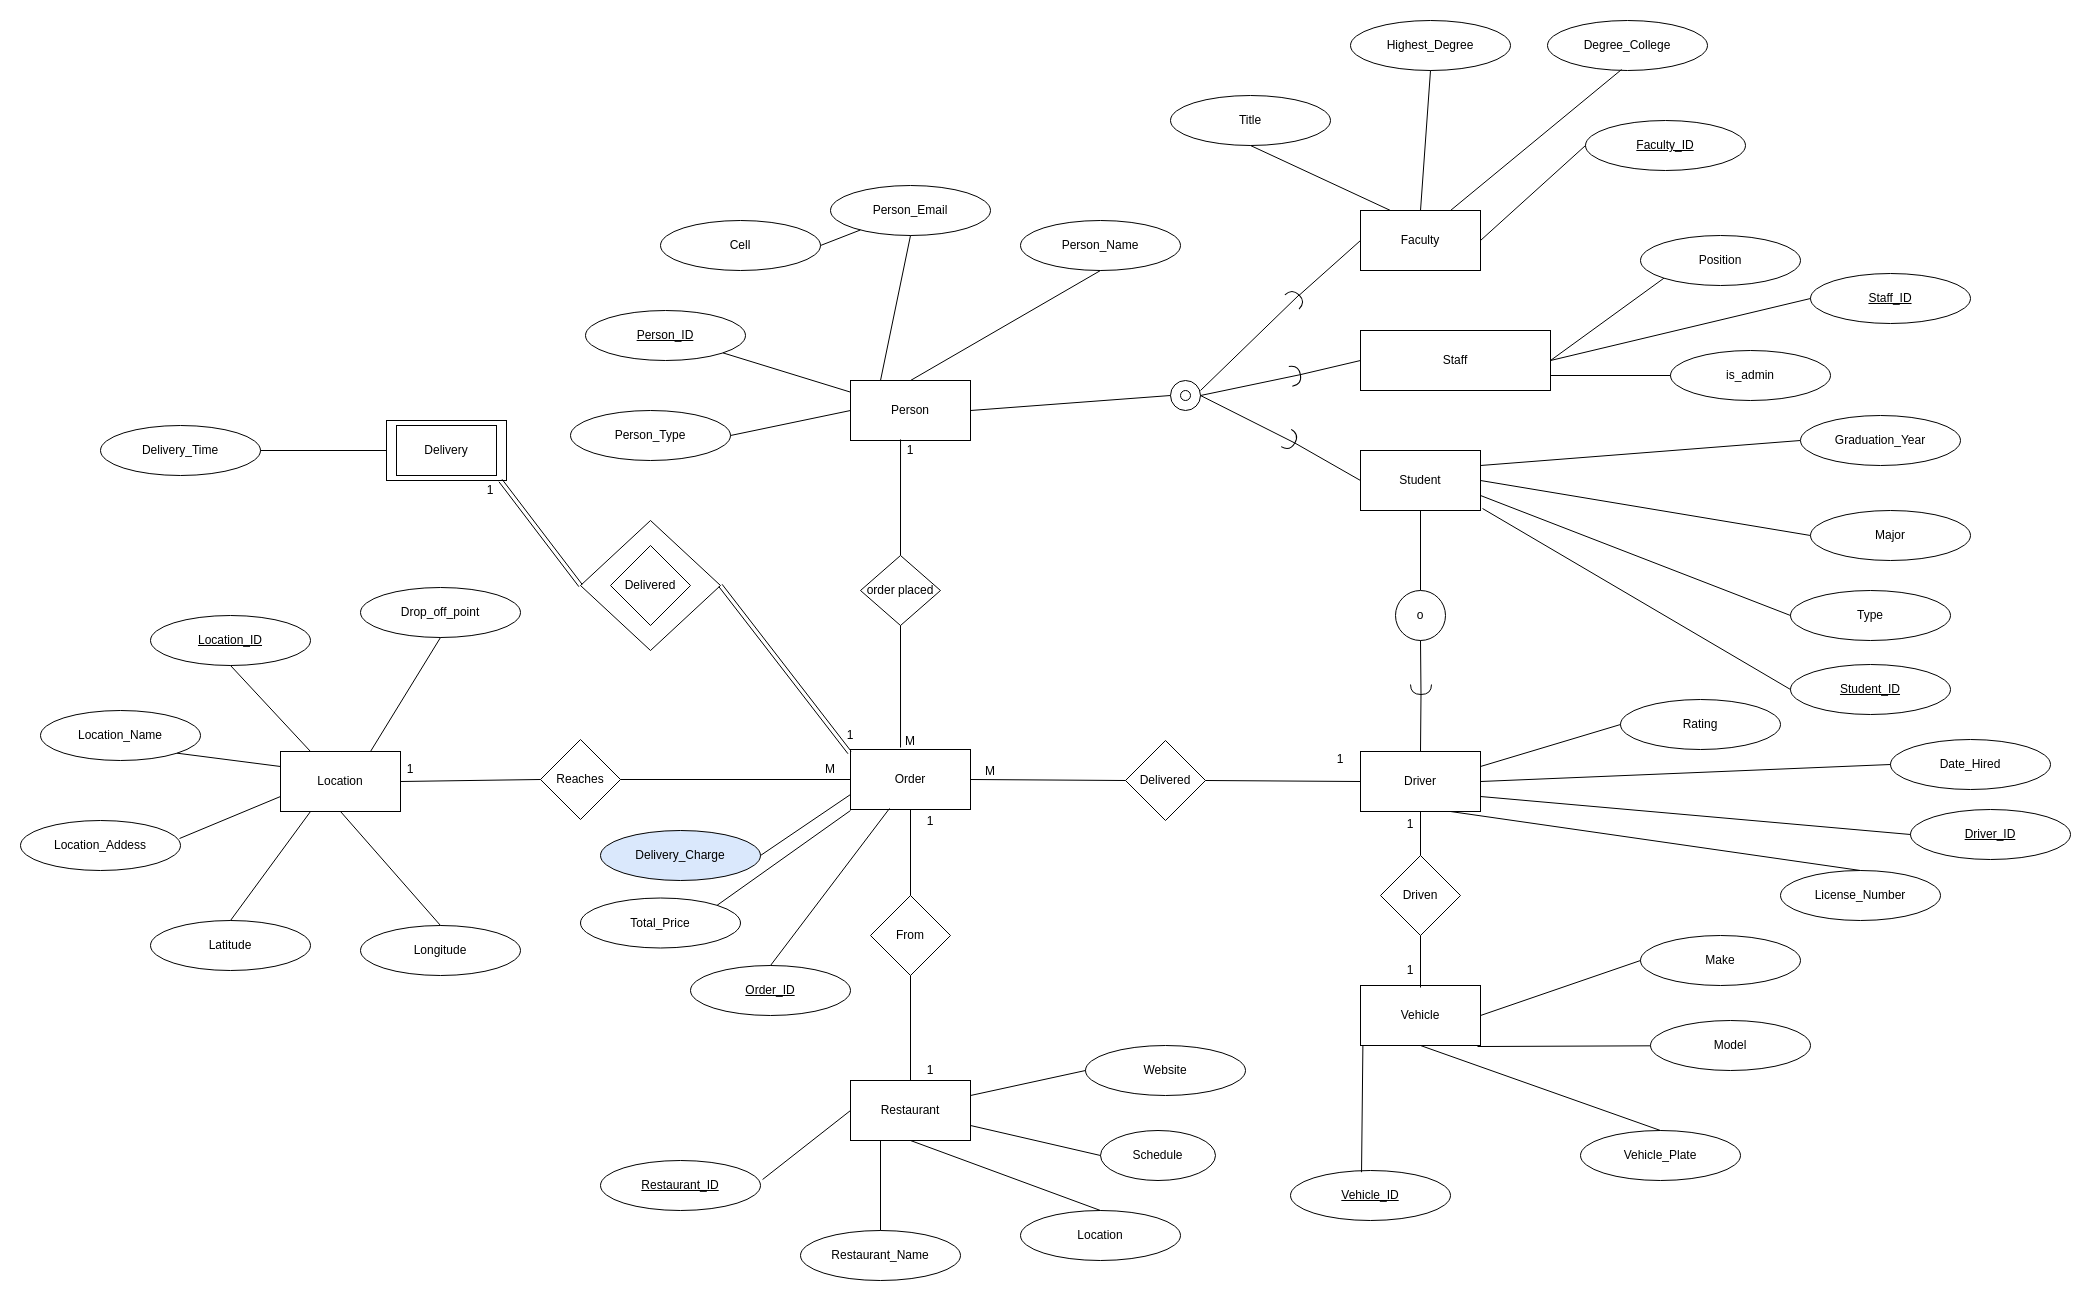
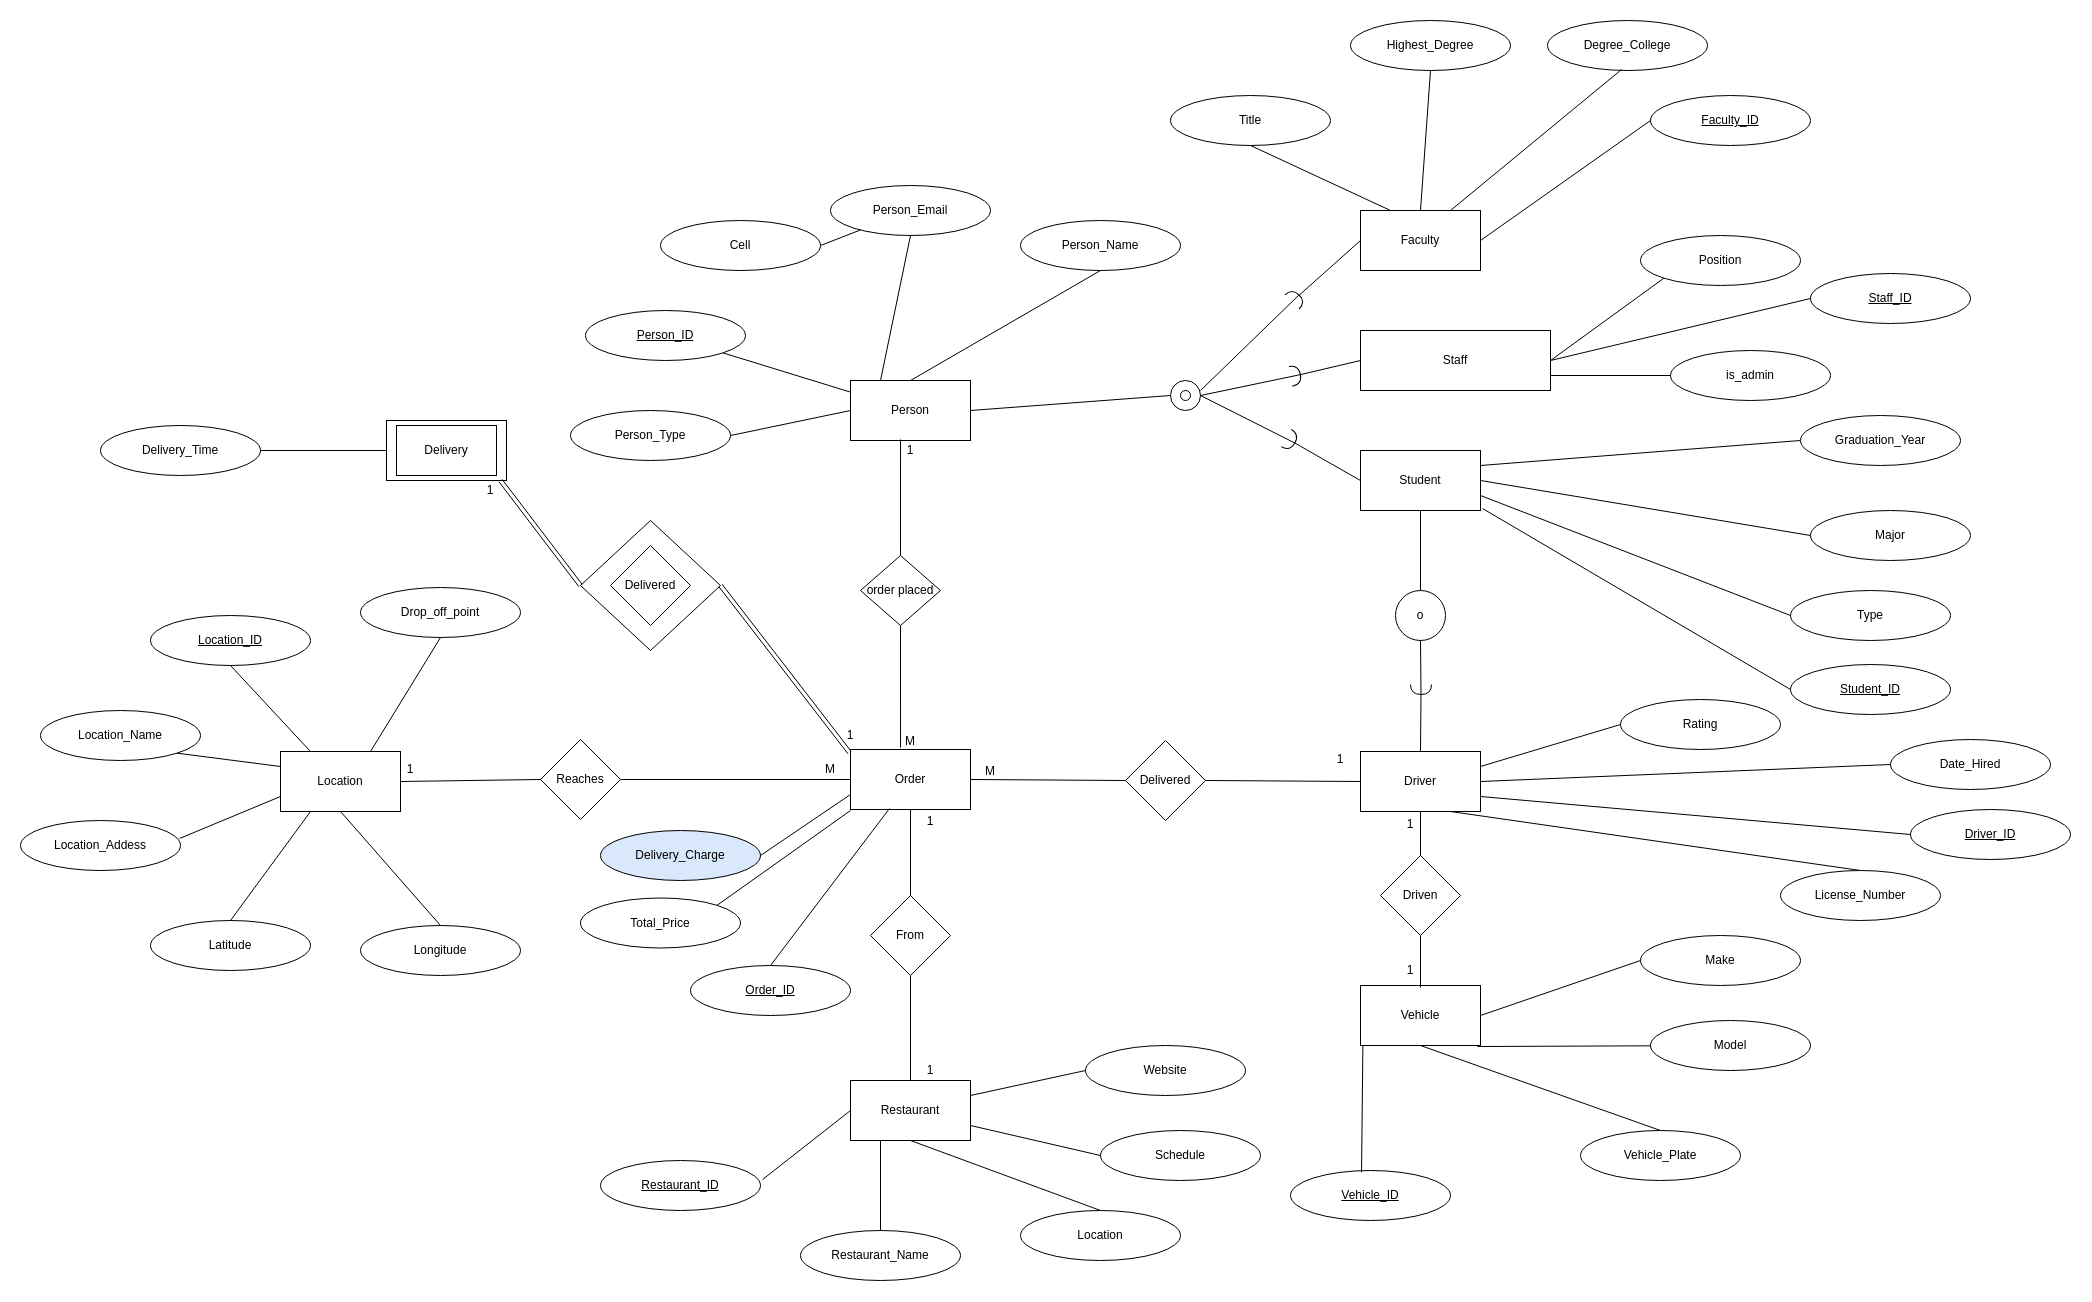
node "Faculty_ID": moved (1666, 146) -> (1731, 121)
node "Schedule": size 115x50 -> 160x50
